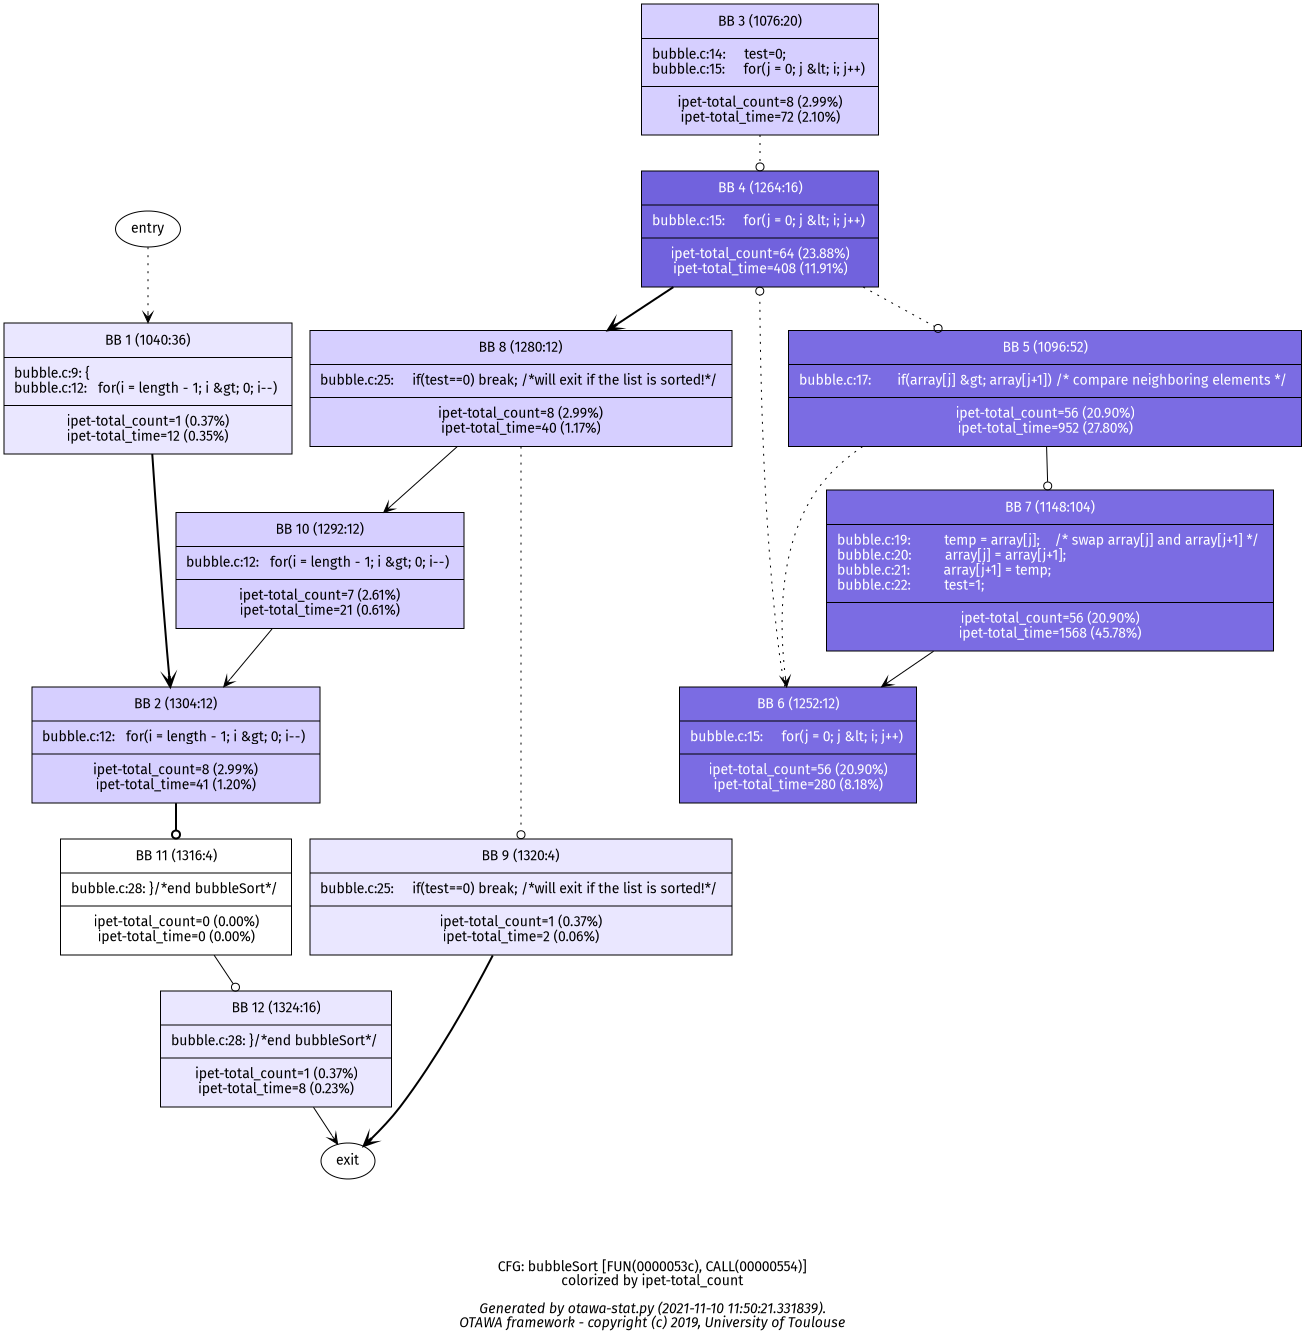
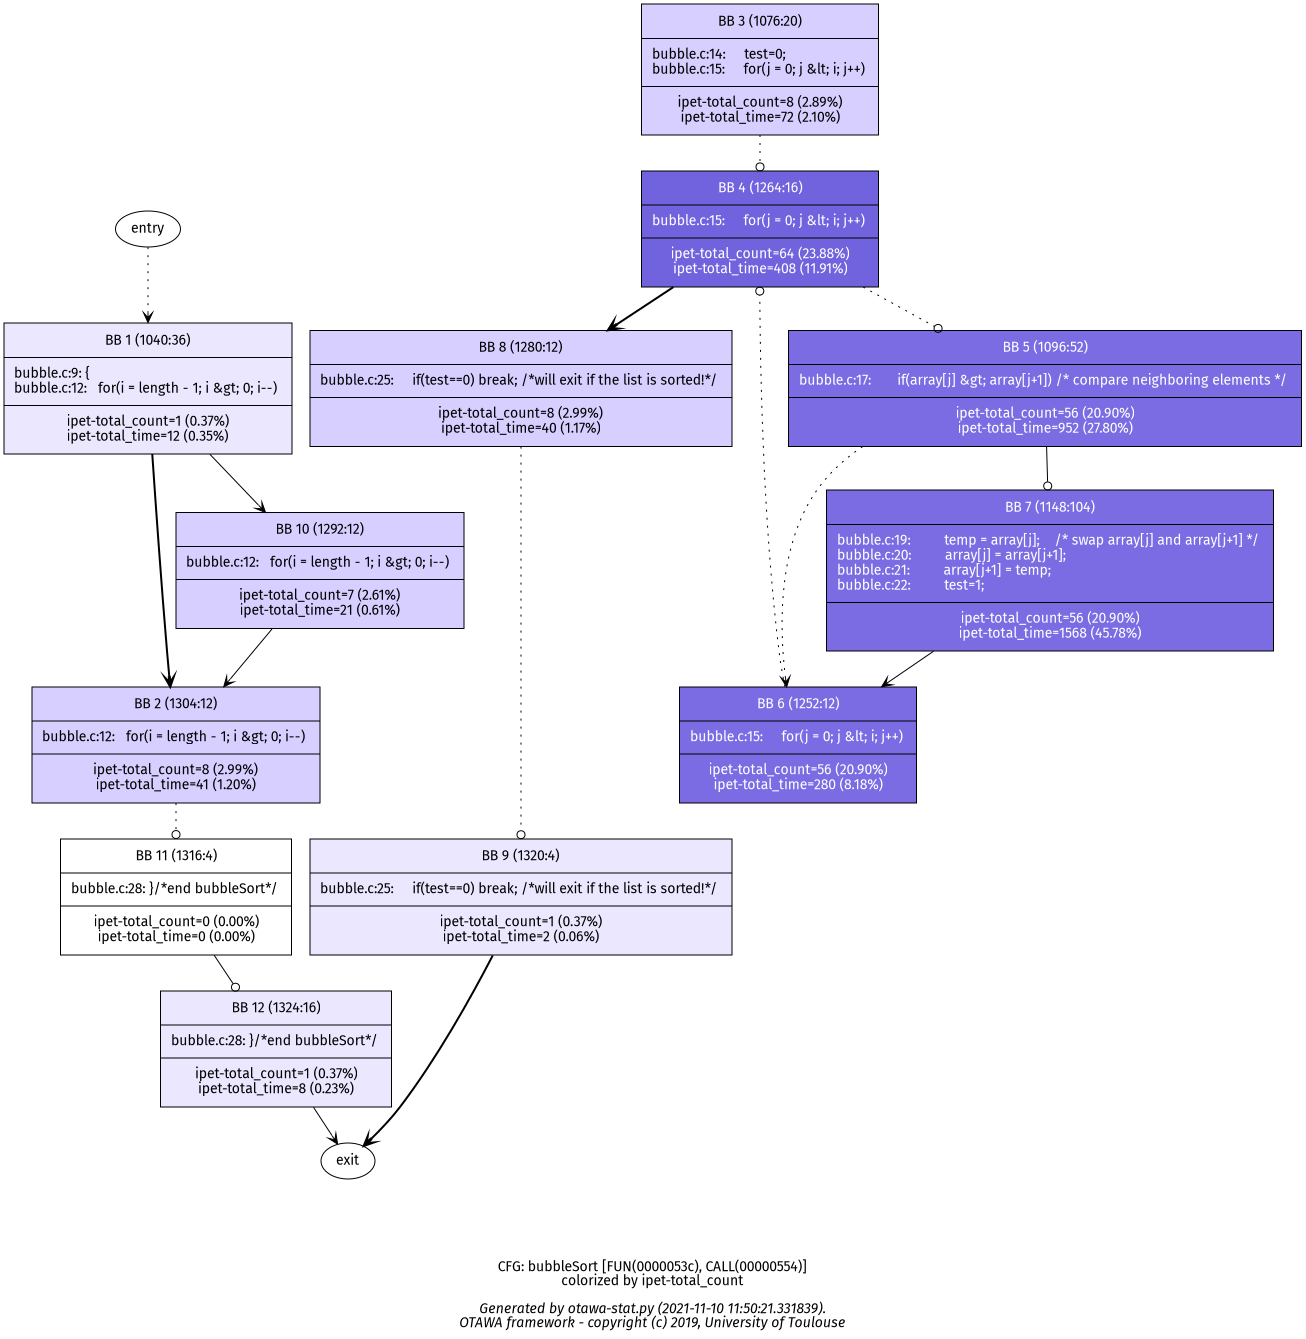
node "BB 3 (1076:20)": text "ipet-total_count=8 (2.99%)" -> "ipet-total_count=8 (2.89%)"
edge "BB 8 (1280:12)" -> "BB 10 (1292:12)": now "BB 1 (1040:36)" -> "BB 10 (1292:12)"
edge "BB 2 (1304:12)" -> "BB 11 (1316:4)": style bold -> dotted
